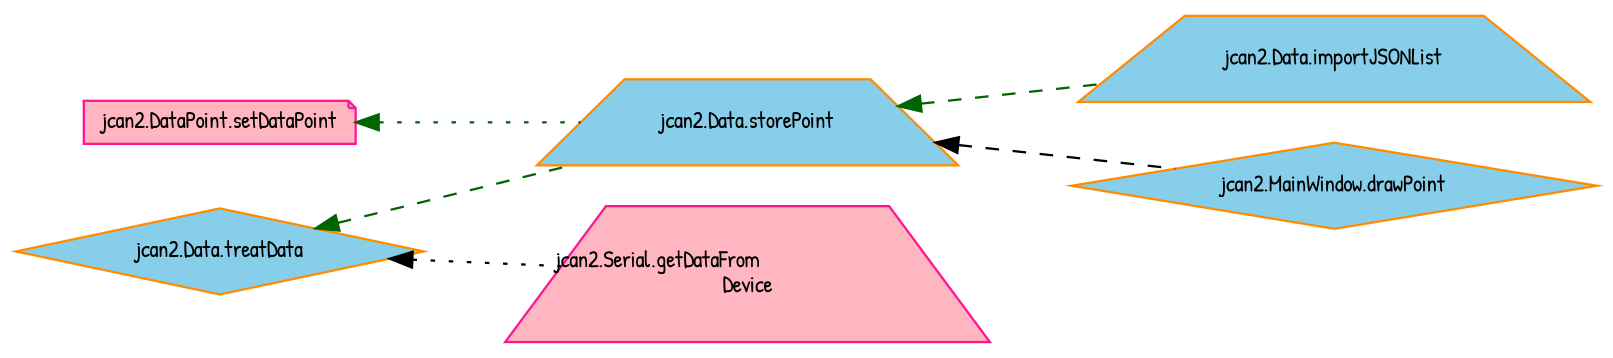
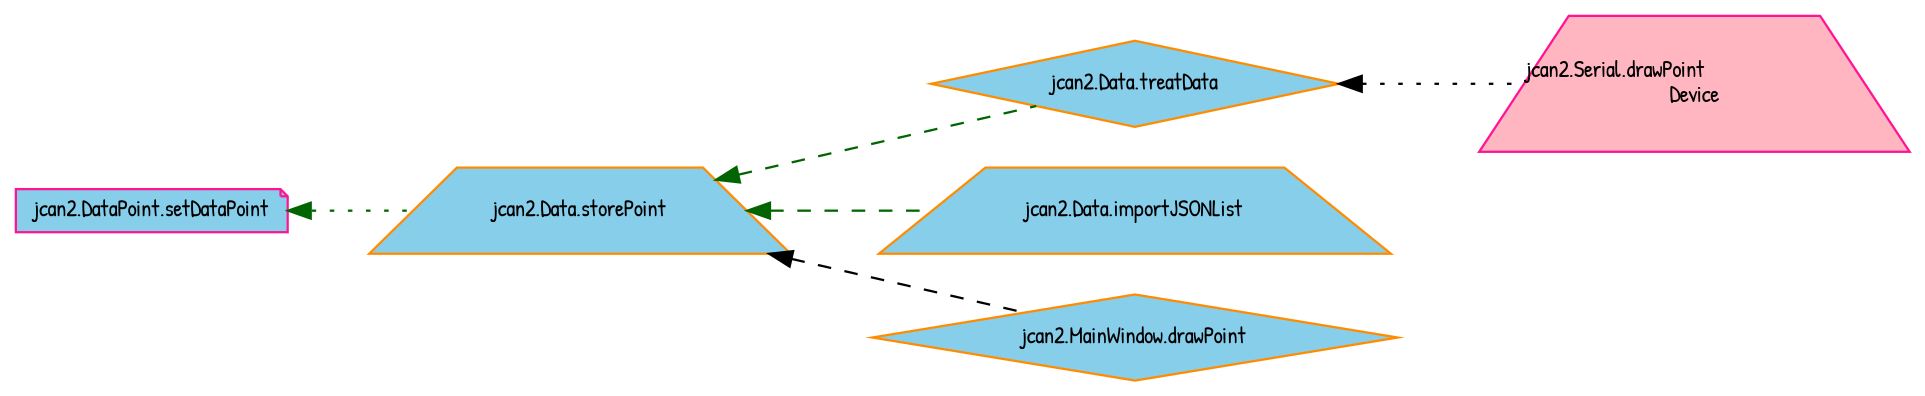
node "jcan2.DataPoint.setDataPoint": fillcolor lightpink -> skyblue
edge "jcan2.Data.storePoint" -> "jcan2.Data.treatData": reversed
node "jcan2.Serial.getDataFrom Device": label "jcan2.Serial.getDataFrom Device" -> "jcan2.Serial.drawPoint Device"
